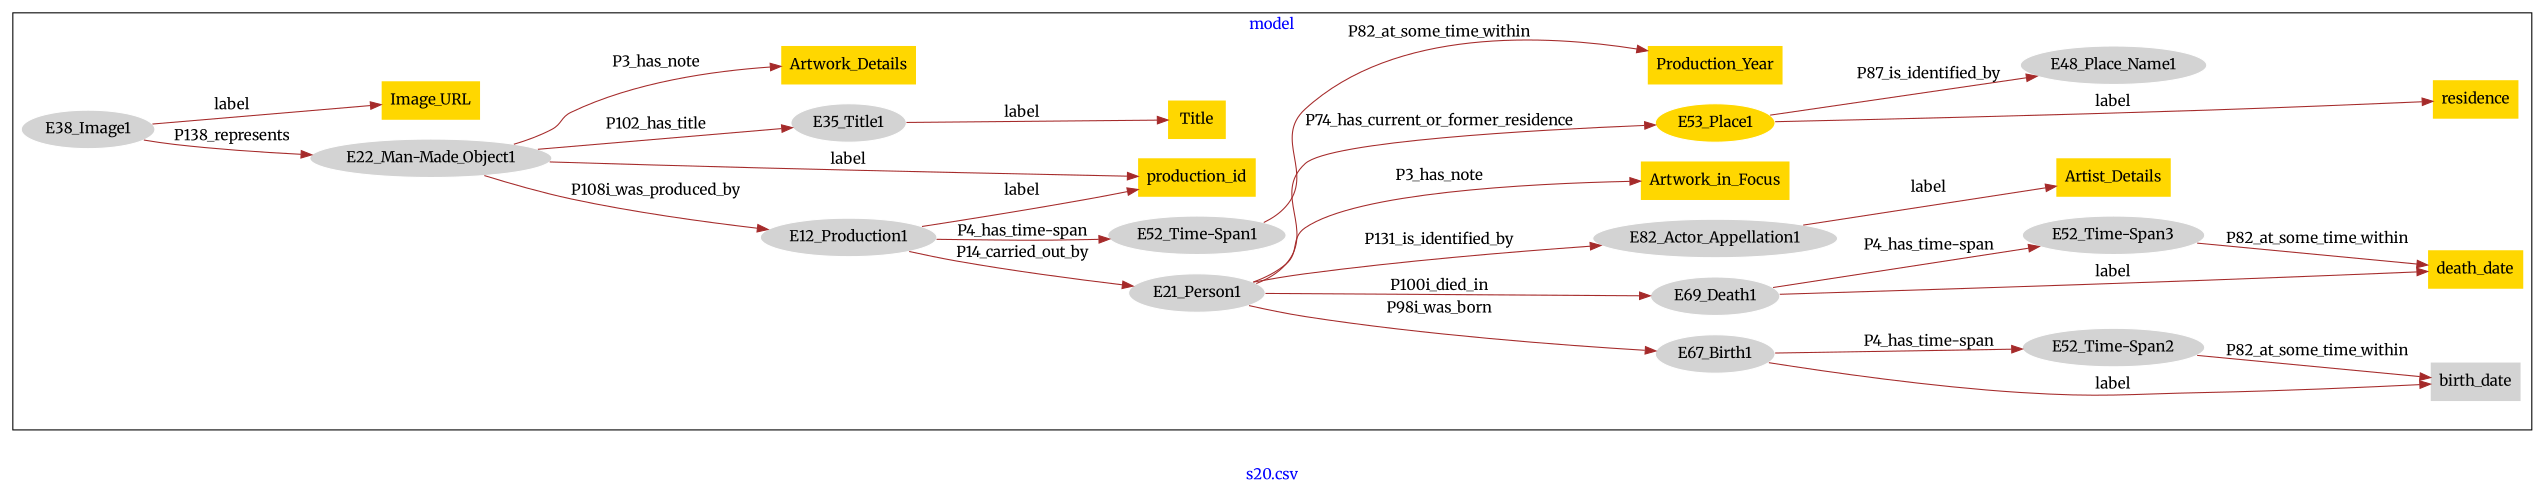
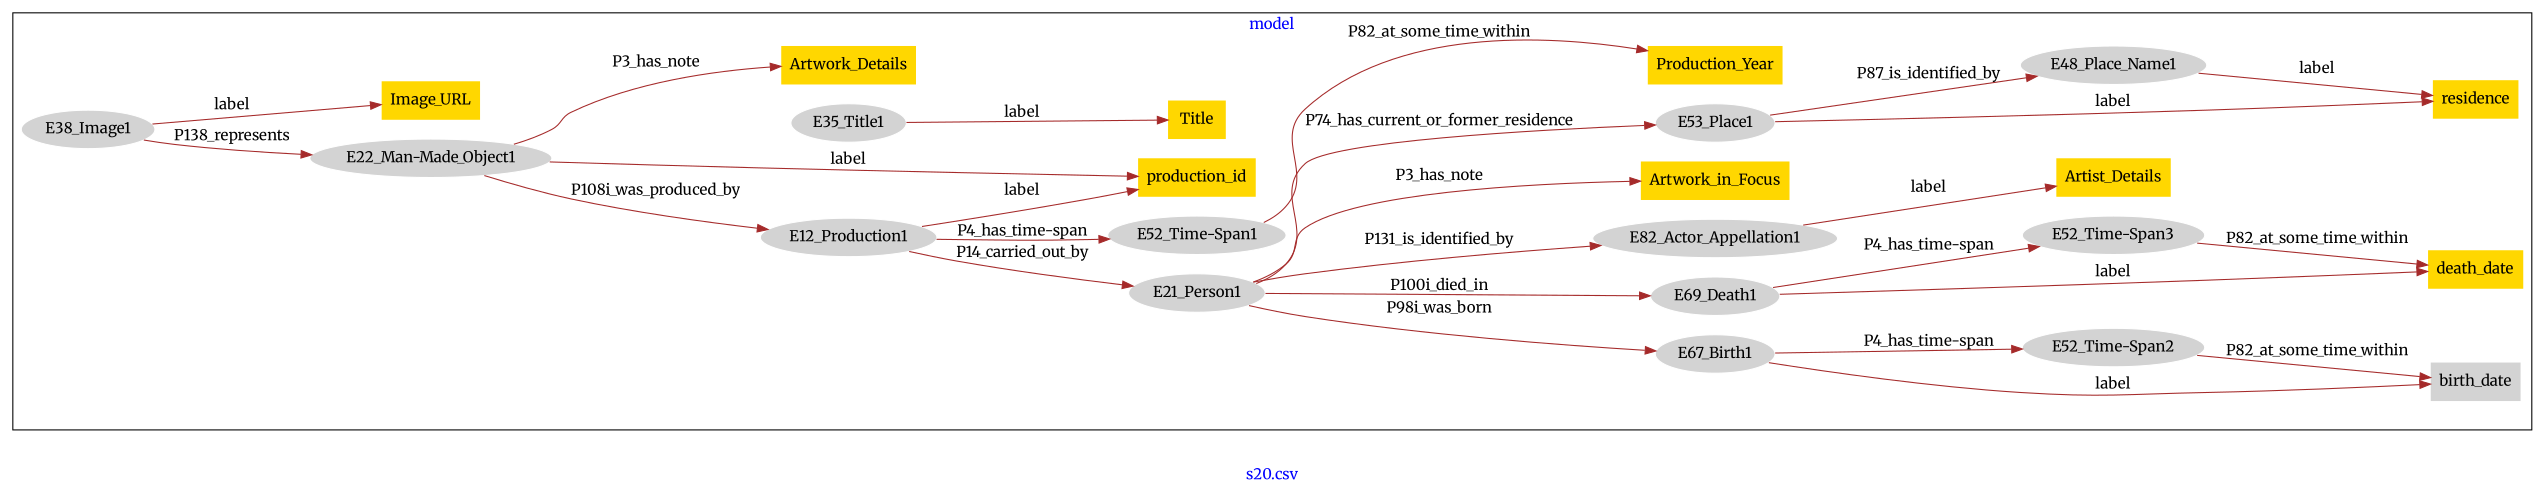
edge "E48_Place_Name1" -> "residence": added, label "label"
node "E53_Place1": fillcolor gold -> lightgray
edge "E22_Man-Made_Object1" -> "E35_Title1": removed, label "P102_has_title"
